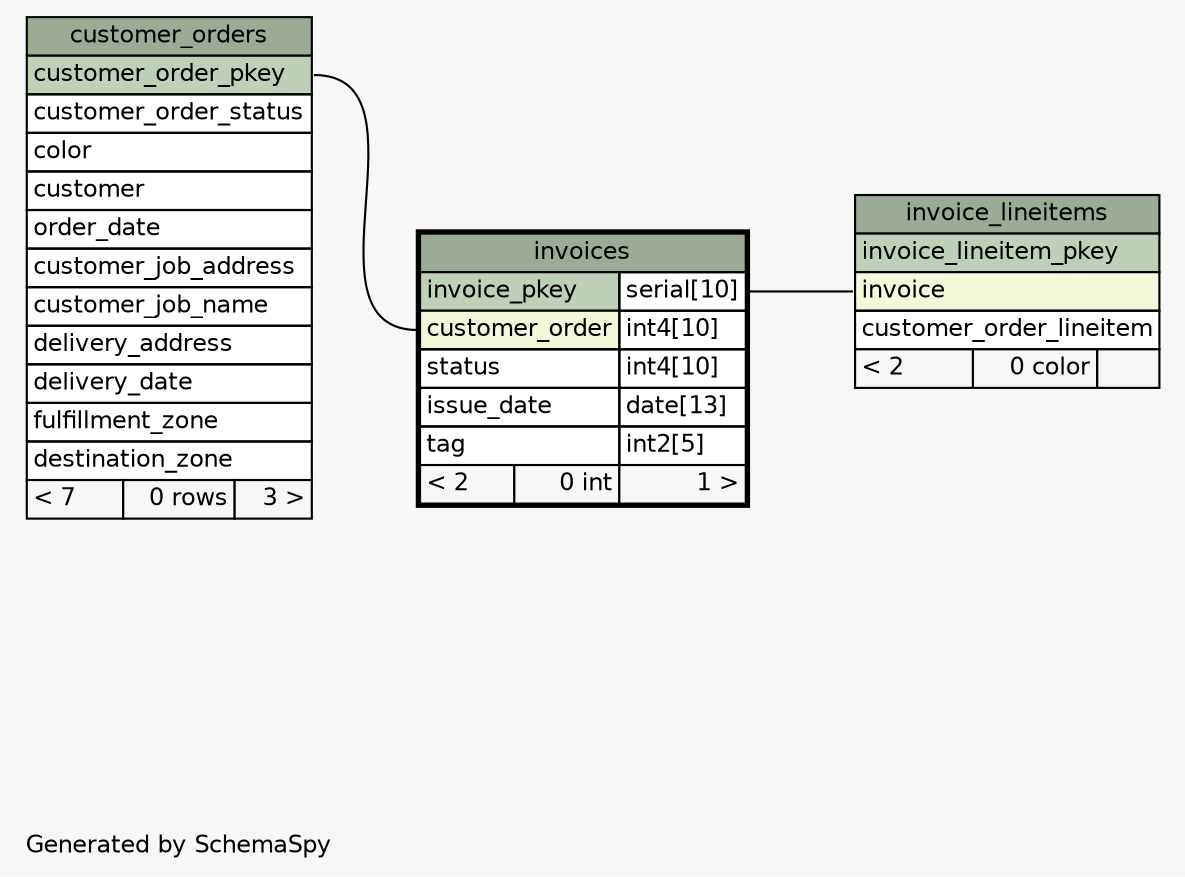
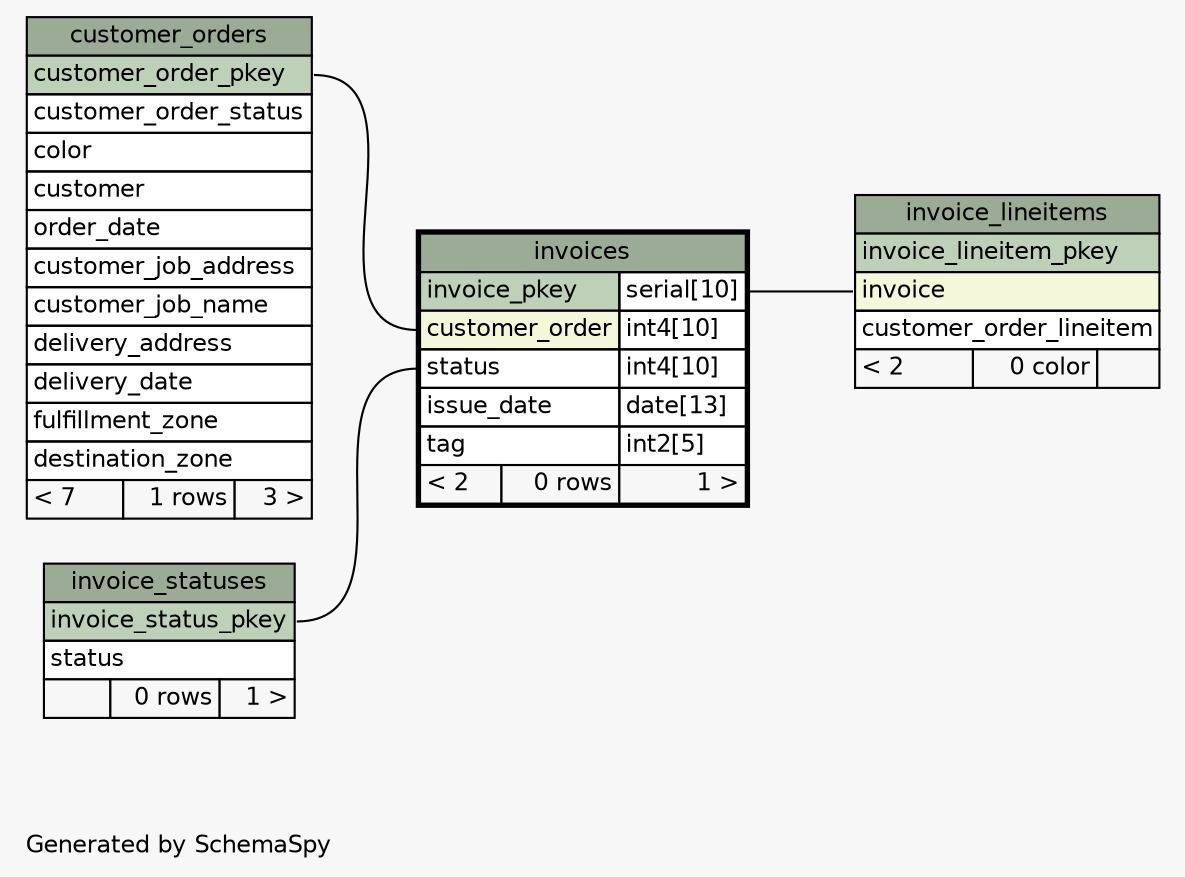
node "invoices": text "0 int" -> "0 rows"
node "customer_orders": text "0 rows" -> "1 rows"
node "invoice_statuses": added
